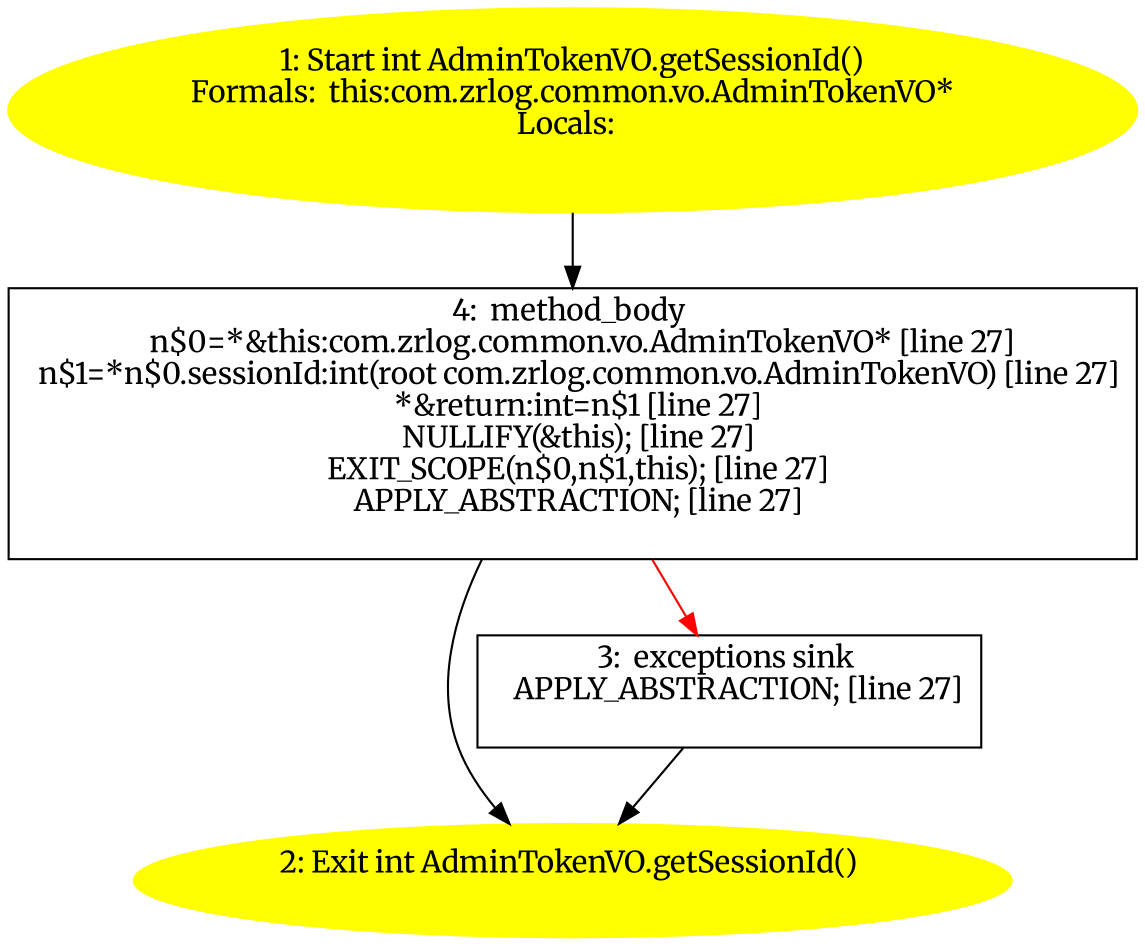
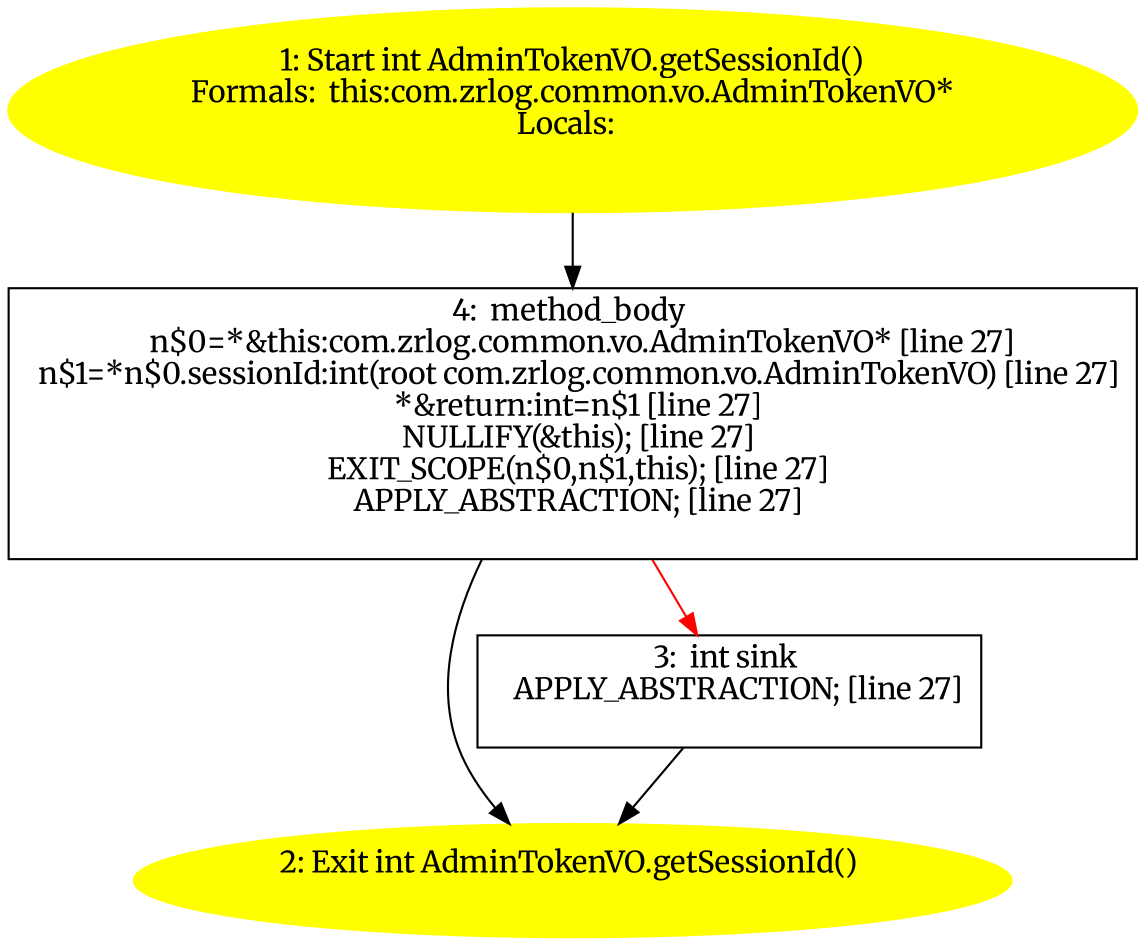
node "3:  exceptions sink APPLY_ABSTRACTION; [line 27]": label "3:  exceptions sink APPLY_ABSTRACTION; [line 27]" -> "3:  int sink APPLY_ABSTRACTION; [line 27]"
